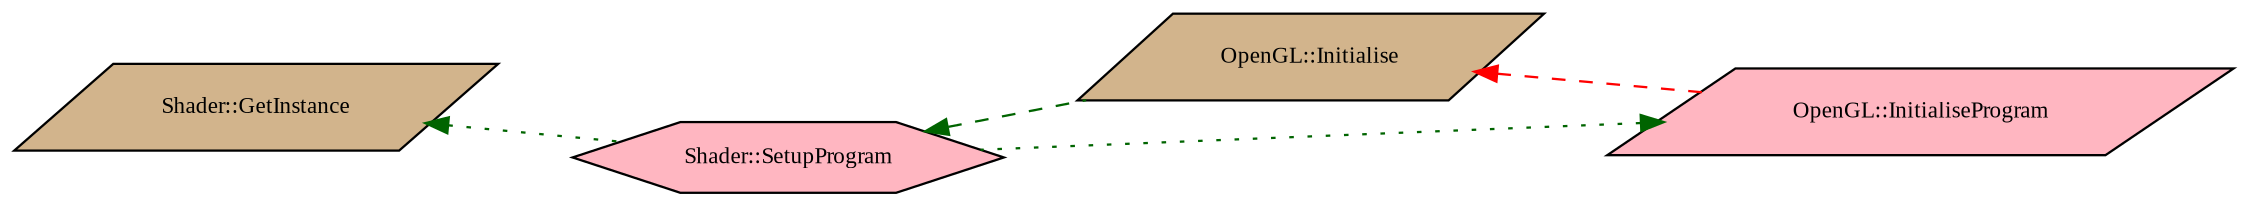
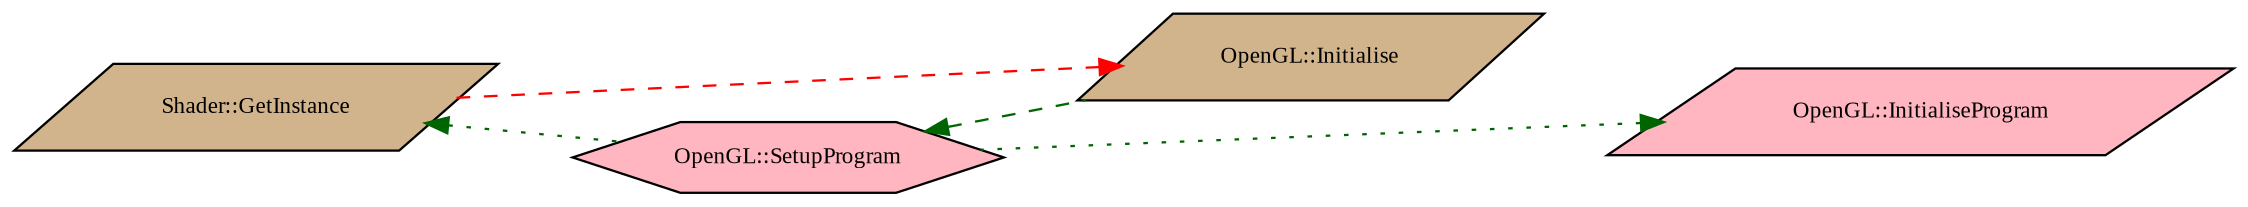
edge "OpenGL::InitialiseProgram" -> "OpenGL::Initialise": now "Shader::GetInstance" -> "OpenGL::Initialise"
node "Shader::SetupProgram": label "Shader::SetupProgram" -> "OpenGL::SetupProgram"
